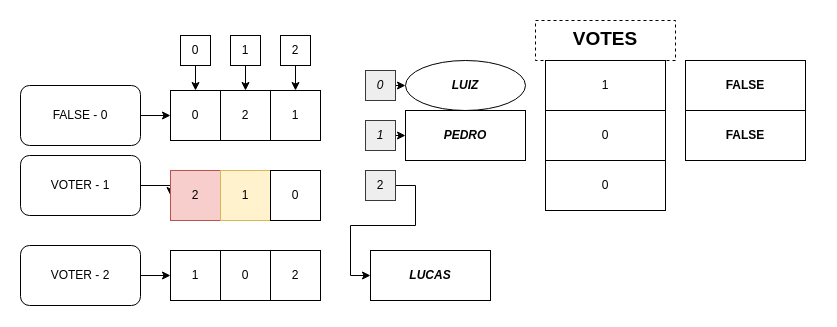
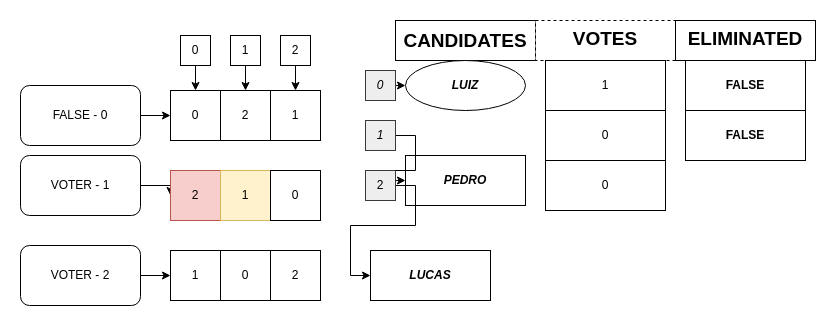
node "CANDIDATES": added
node "ELIMINATED": added
node "PEDRO": moved (466, 136) -> (466, 181)
